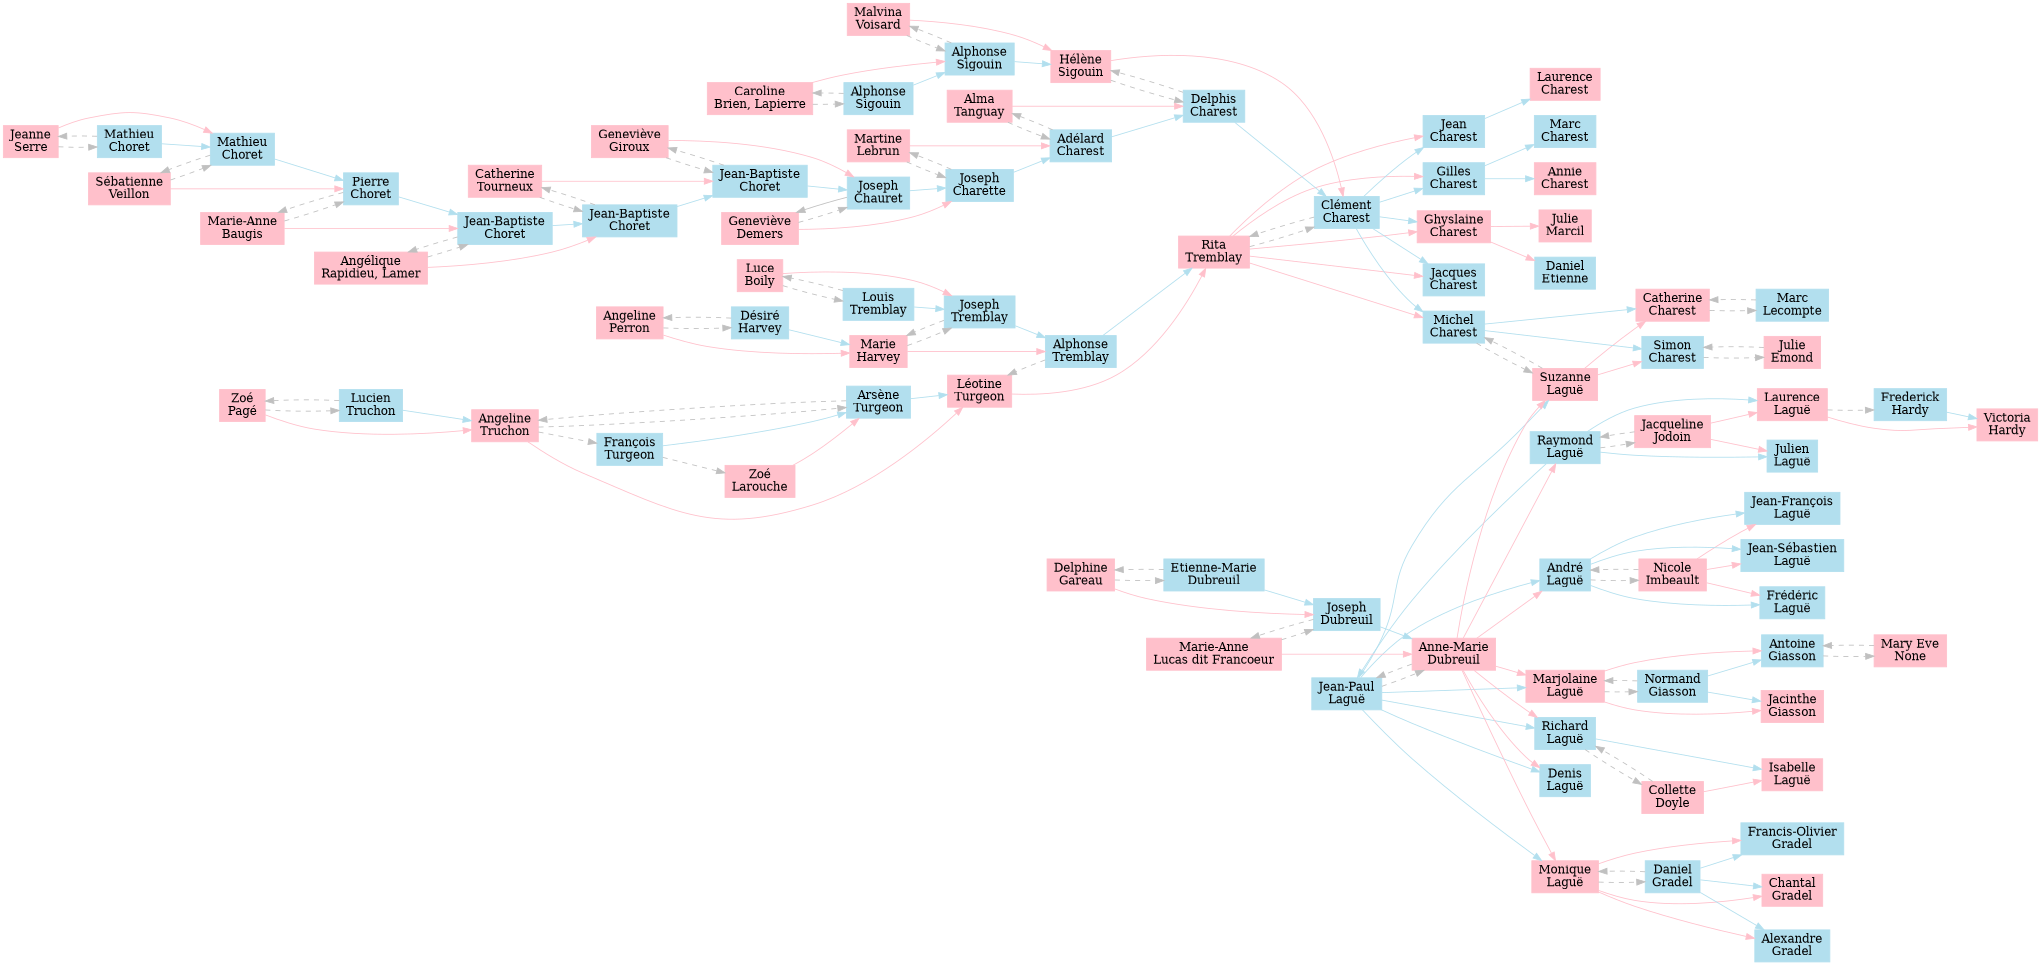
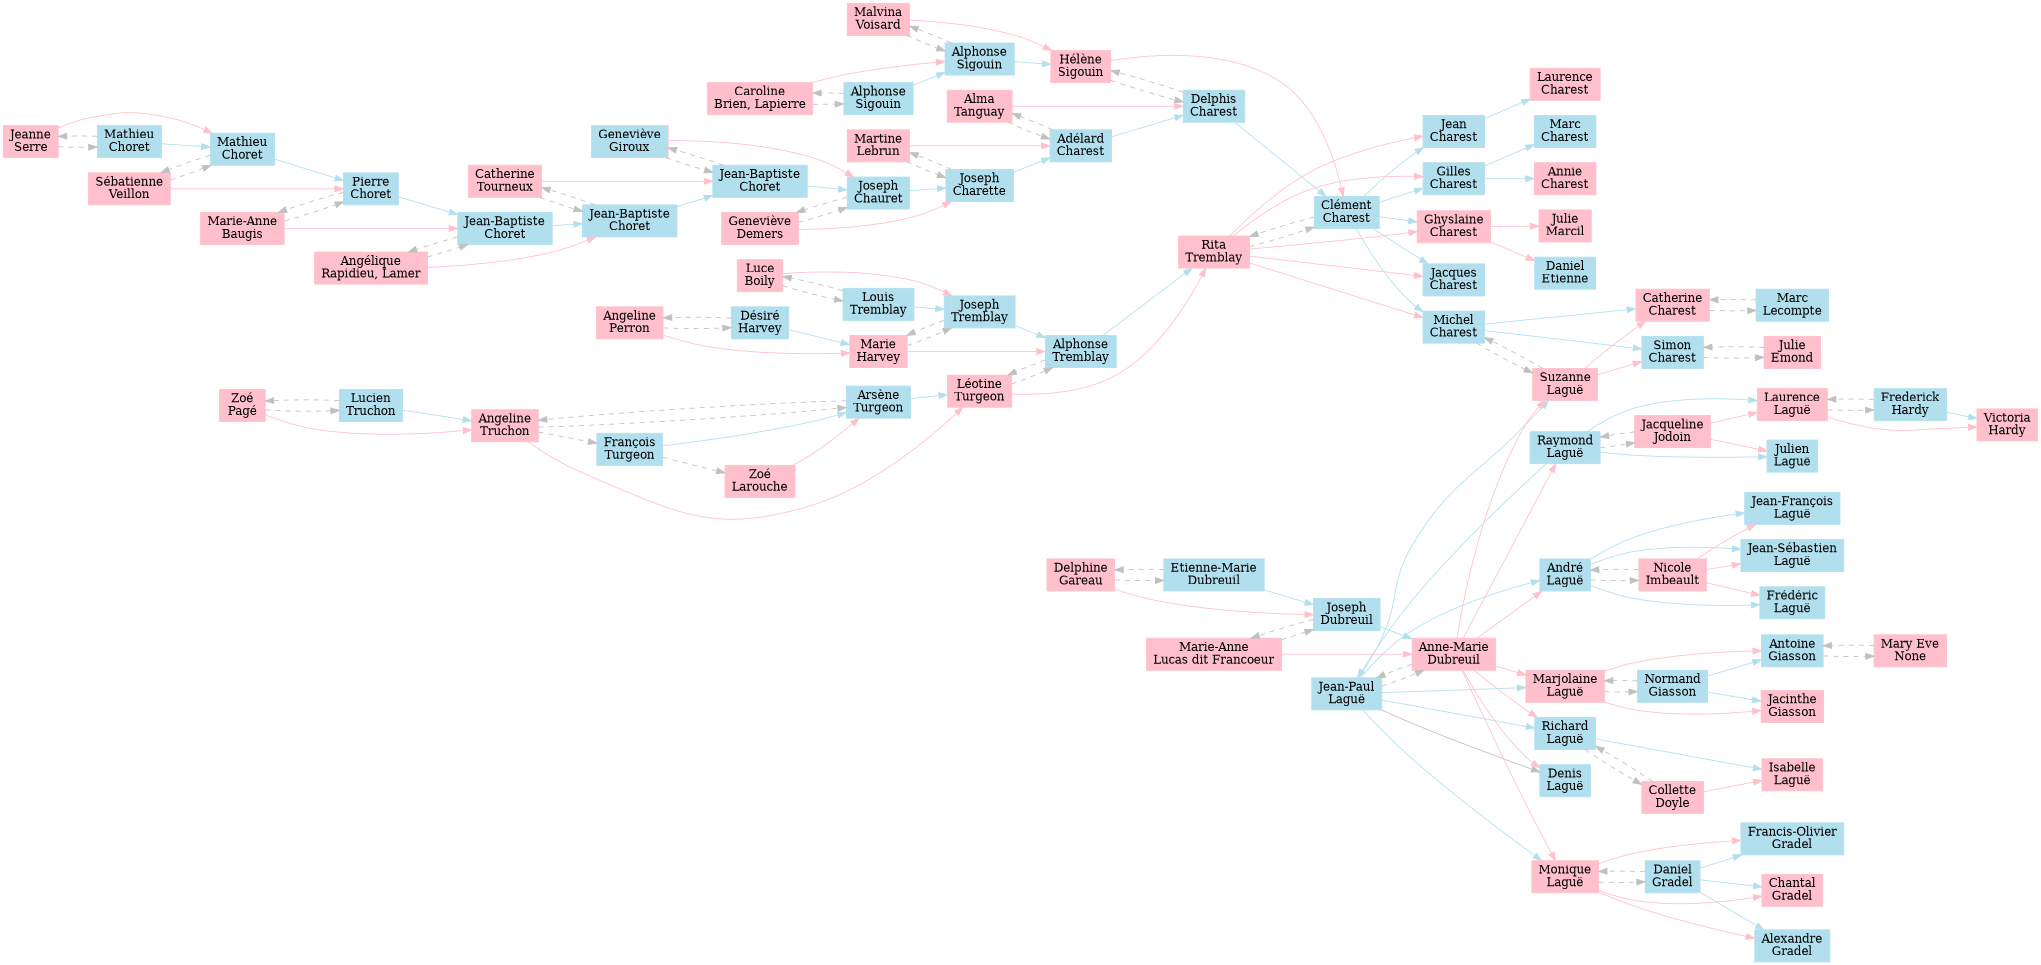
node "Geneviève Giroux": fillcolor pink -> lightblue2
edge "Joseph Chauret" -> "Geneviève Demers": style solid -> dashed
edge "Léotine Turgeon" -> "Alphonse Tremblay": added
edge "Frederick Hardy" -> "Laurence Laguë": added
edge "Jean-Paul Laguë" -> "Denis Laguë": color lightblue2 -> grey
